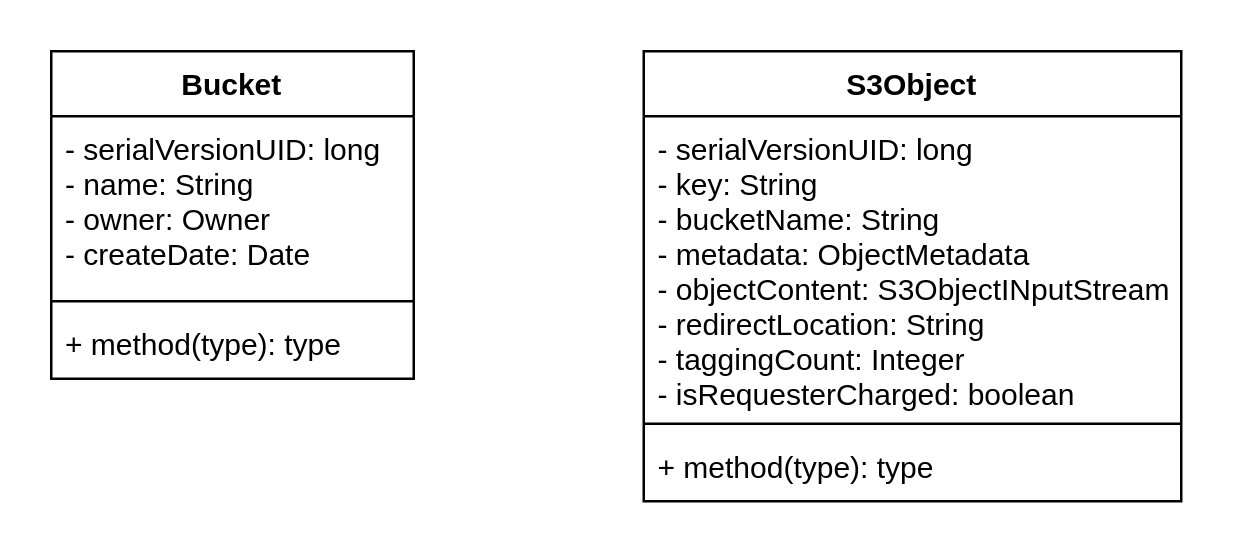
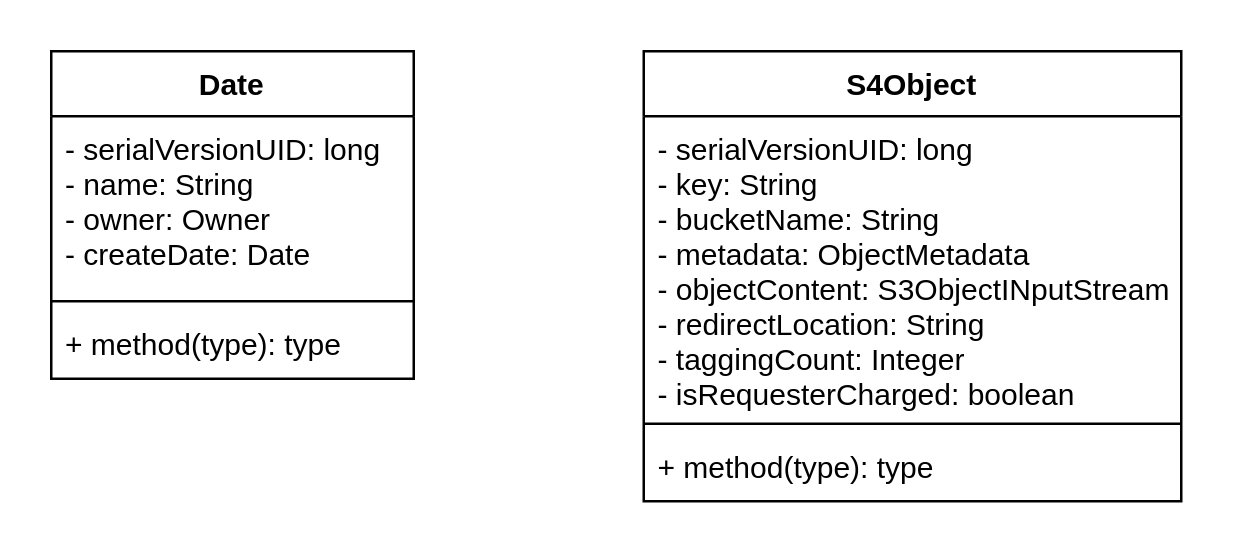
node "Bucket": label "Bucket" -> "Date"
node "S3Object": label "S3Object" -> "S4Object"
